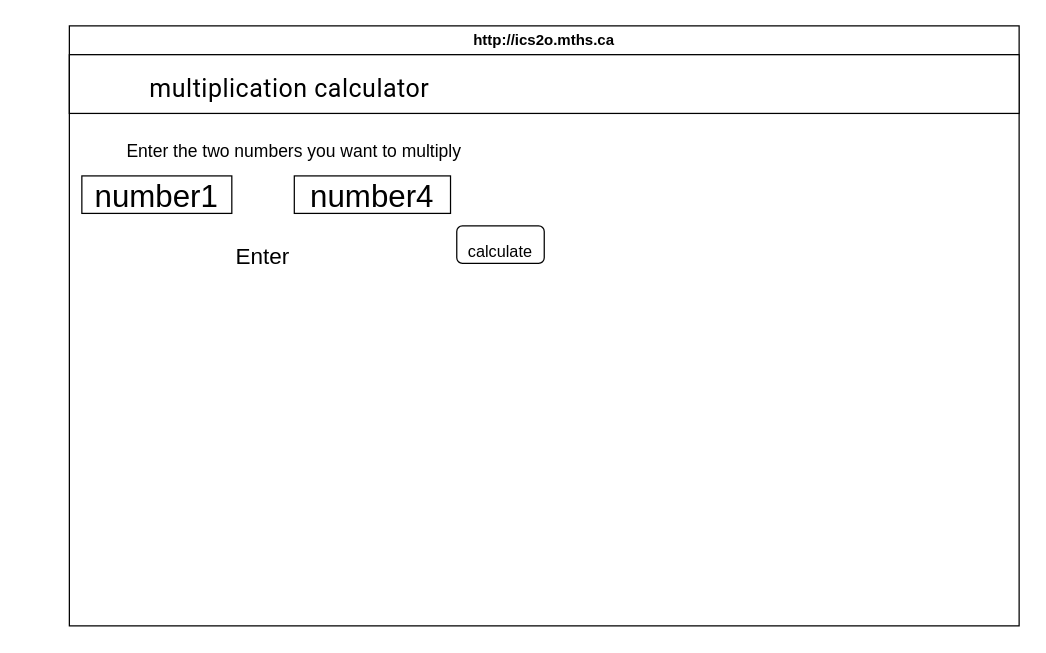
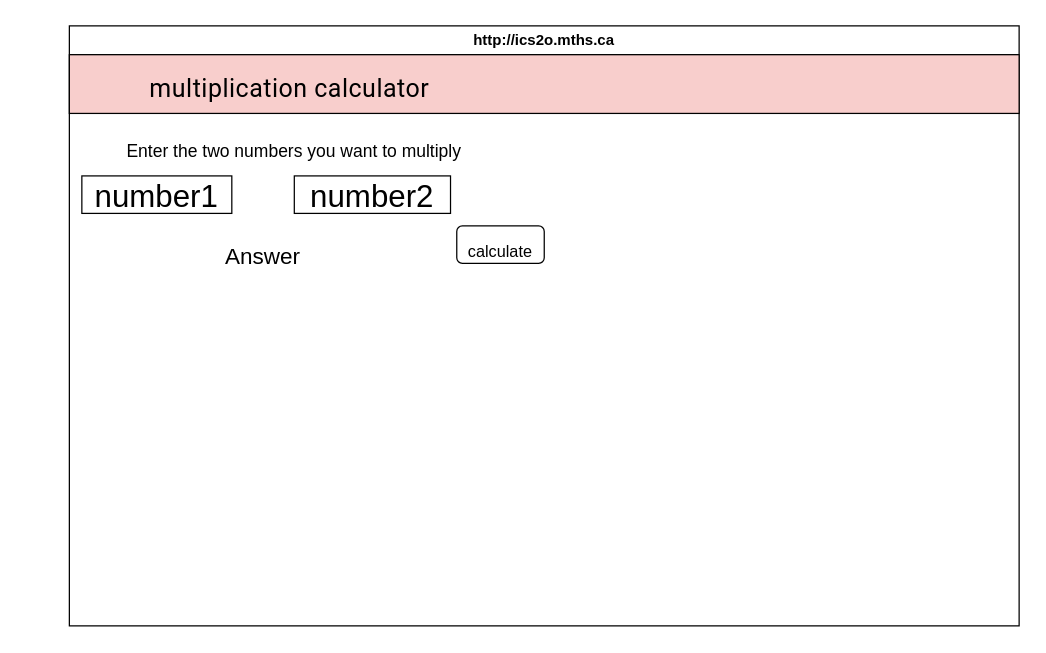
node "multiplication calculator": fillcolor #ffffff -> #f8cecc
node "number4": label "number4" -> "number2"
node "Enter": label "Enter" -> "Answer"
